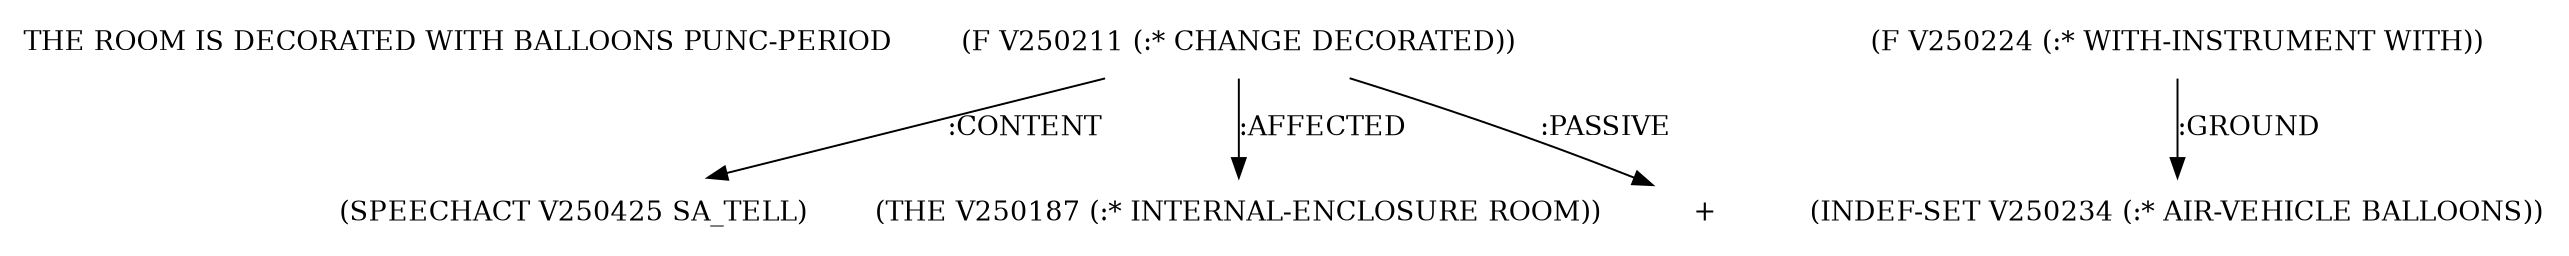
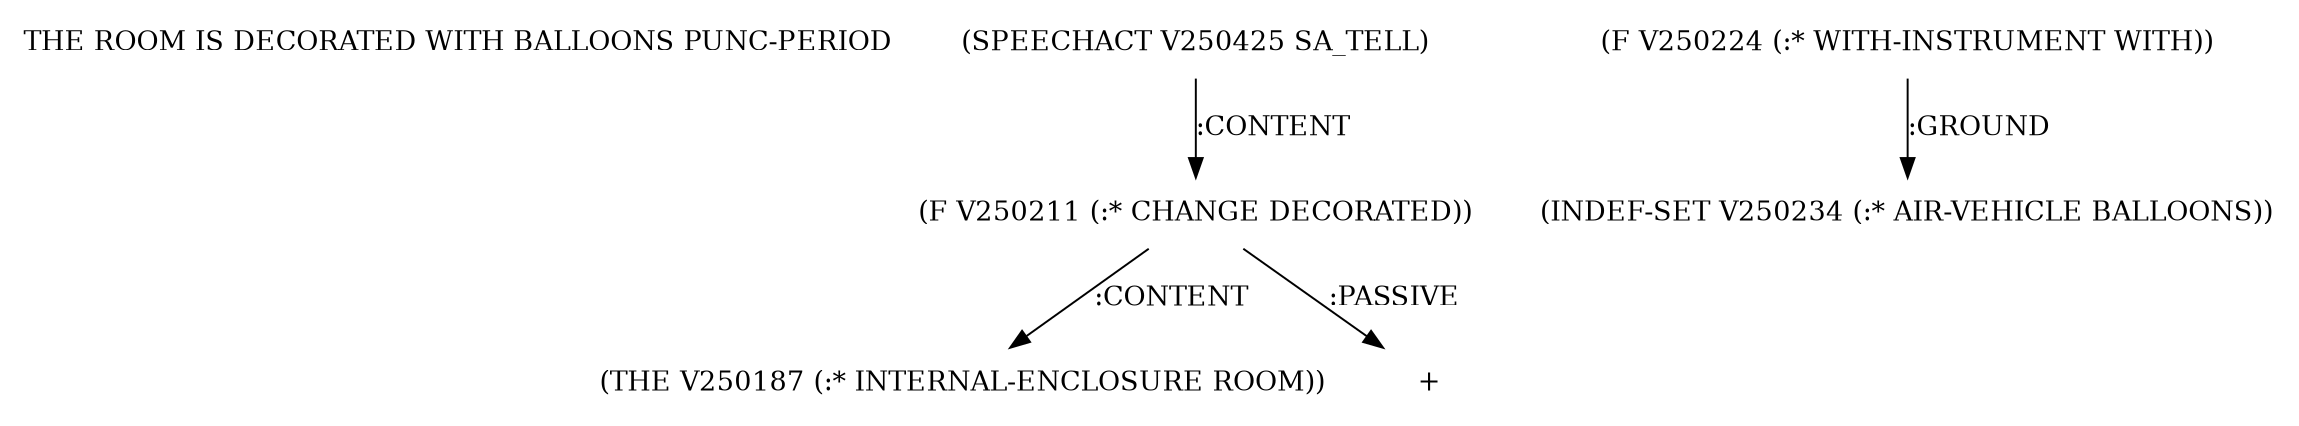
edge "(F V250211 (:* CHANGE DECORATED))" -> "(SPEECHACT V250425 SA_TELL)": reversed
edge "(F V250211 (:* CHANGE DECORATED))" -> "(THE V250187 (:* INTERNAL-ENCLOSURE ROOM))": label ":AFFECTED" -> ":CONTENT"
